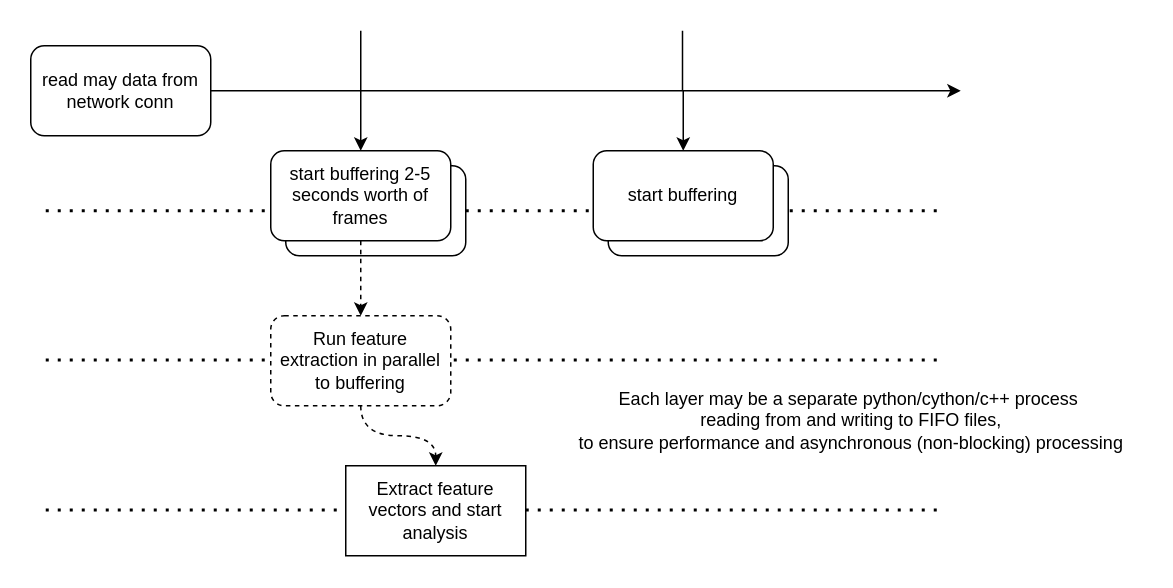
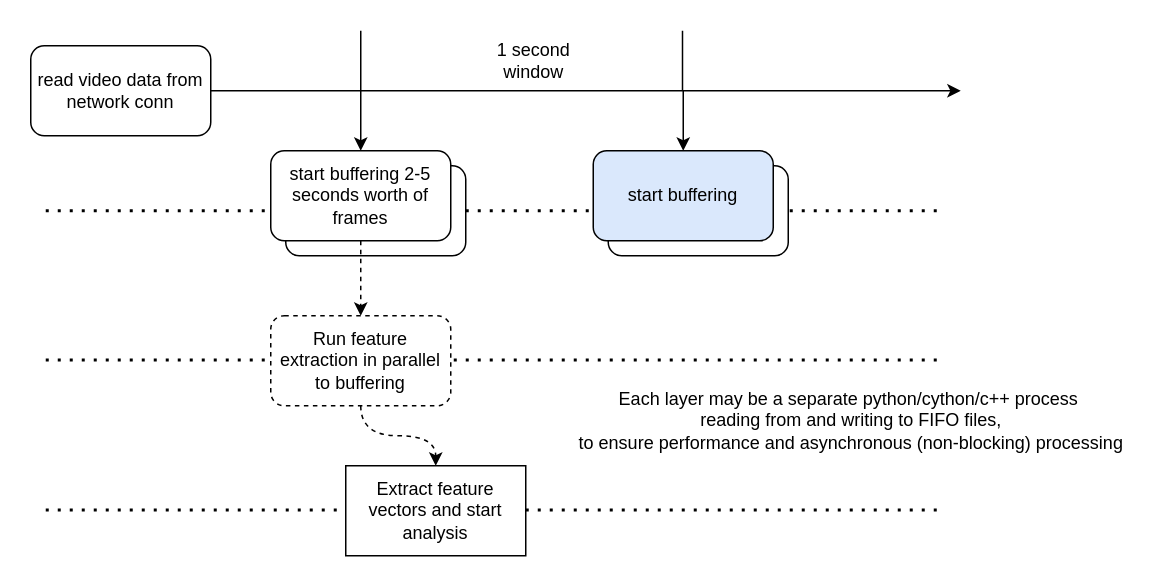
node "1 second window": added
node "read may data from network conn": label "read may data from network conn" -> "read video data from network conn"
node "start buffering": fillcolor #ffffff -> #dae8fc
